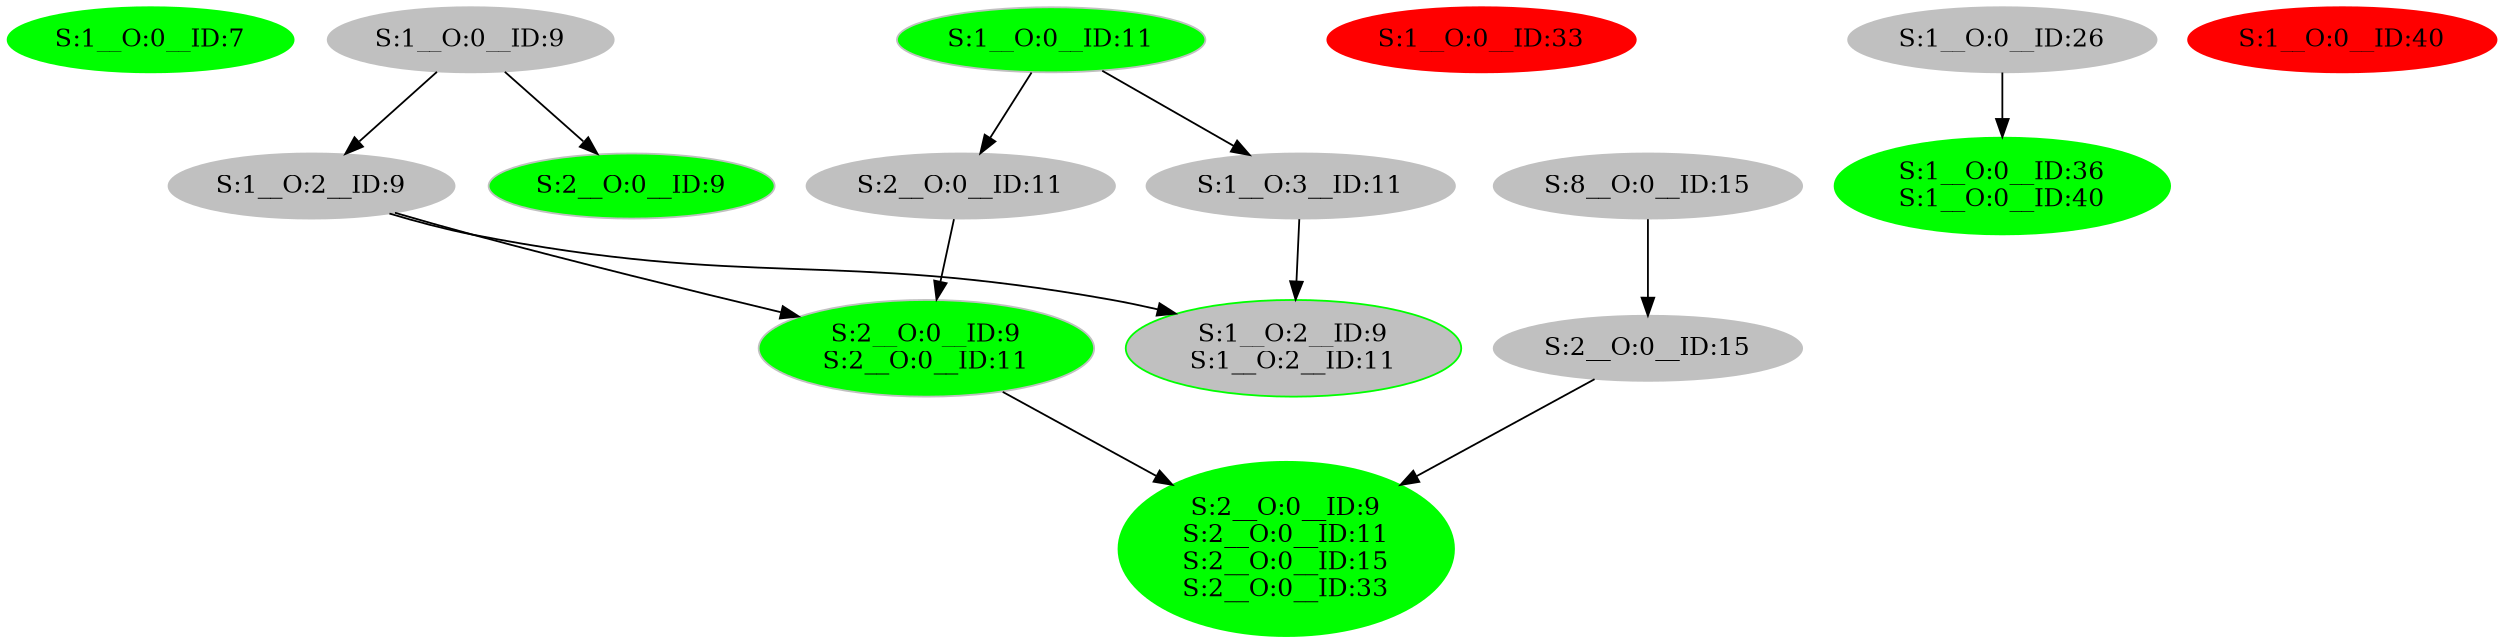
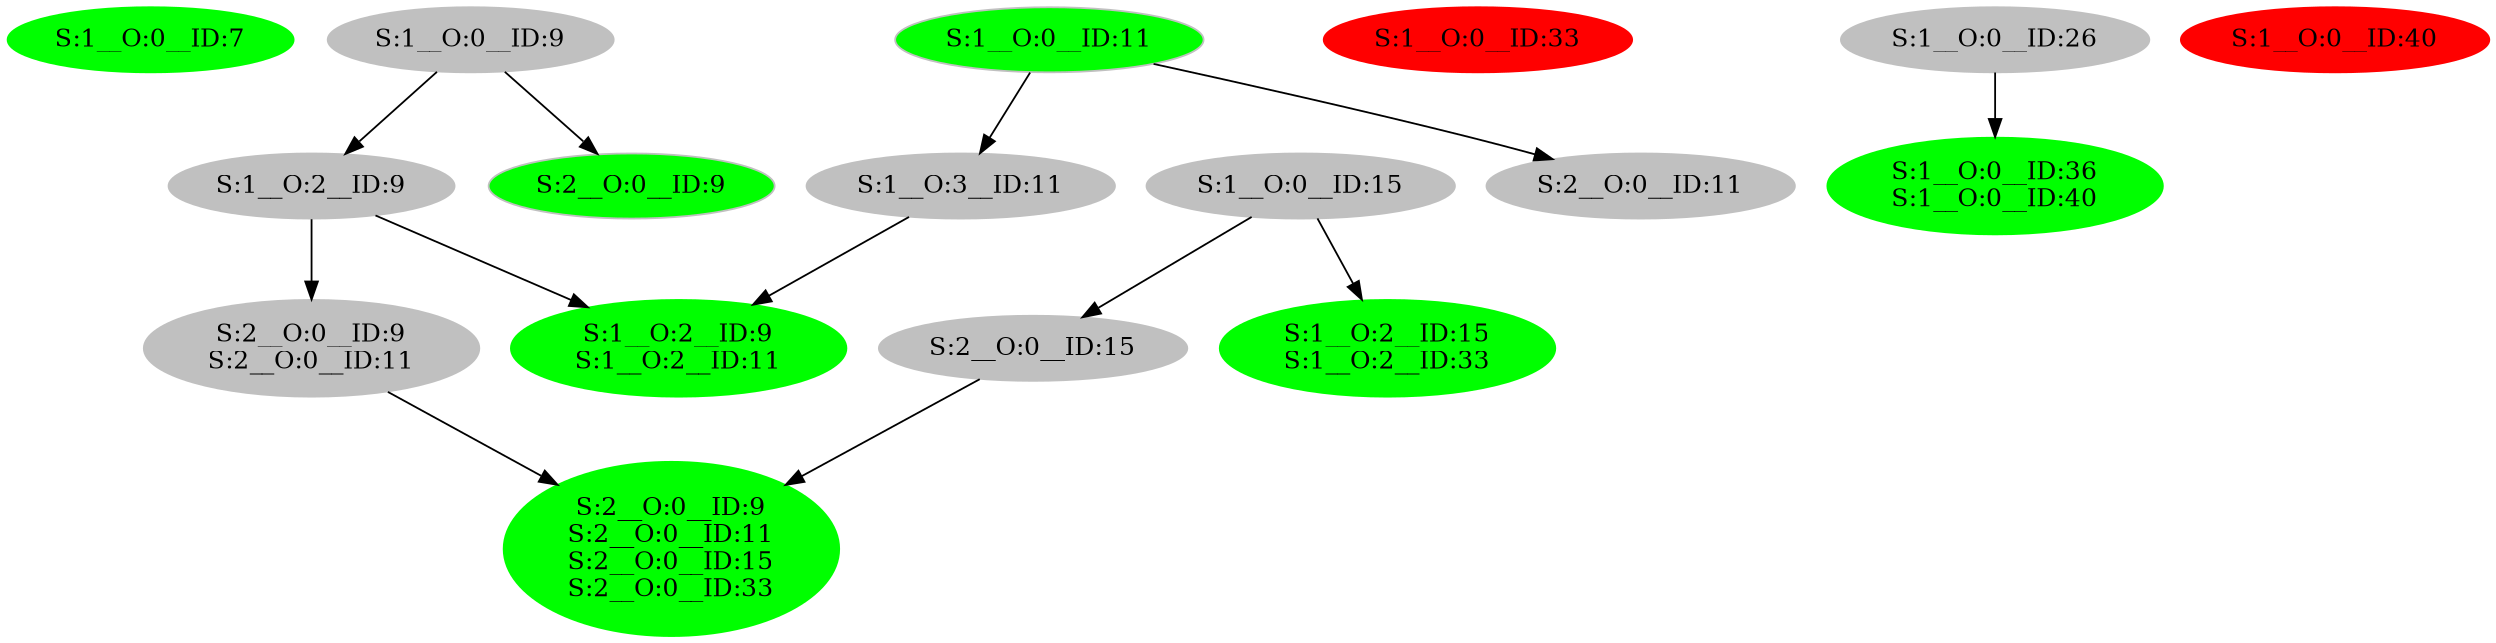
node "S:8__O:0__ID:15": label "S:8__O:0__ID:15" -> "S:1__O:0__ID:15"
edge "S:2__O:0__ID:11" -> "S:2__O:0__ID:9 S:2__O:0__ID:11": removed
node "S:2__O:0__ID:9 S:2__O:0__ID:11": fillcolor green -> grey
node "S:1__O:2__ID:9 S:1__O:2__ID:11": fillcolor grey -> green
node "S:1__O:2__ID:15 S:1__O:2__ID:33": added
